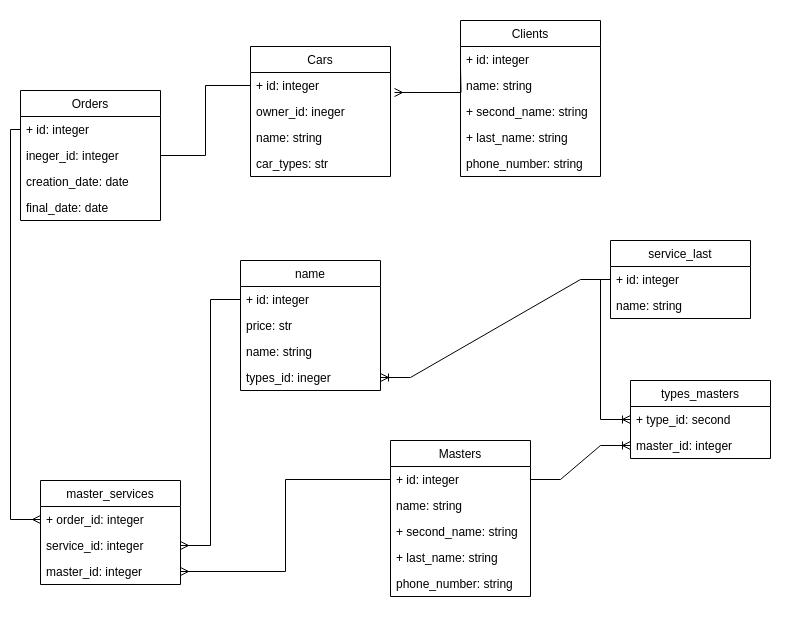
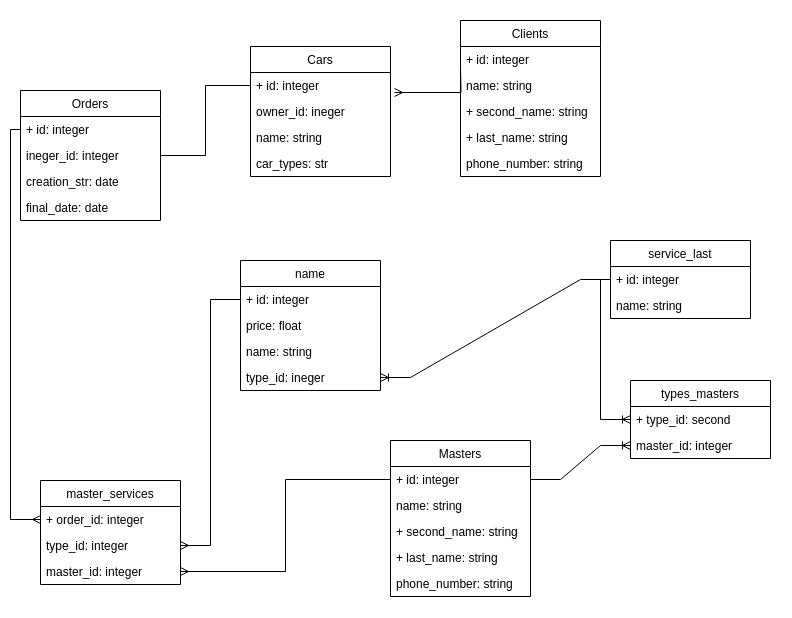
node "creation_date: date": label "creation_date: date" -> "creation_str: date"
node "price: str": label "price: str" -> "price: float"
node "types_id: ineger": label "types_id: ineger" -> "type_id: ineger"
node "service_id: integer": label "service_id: integer" -> "type_id: integer"
